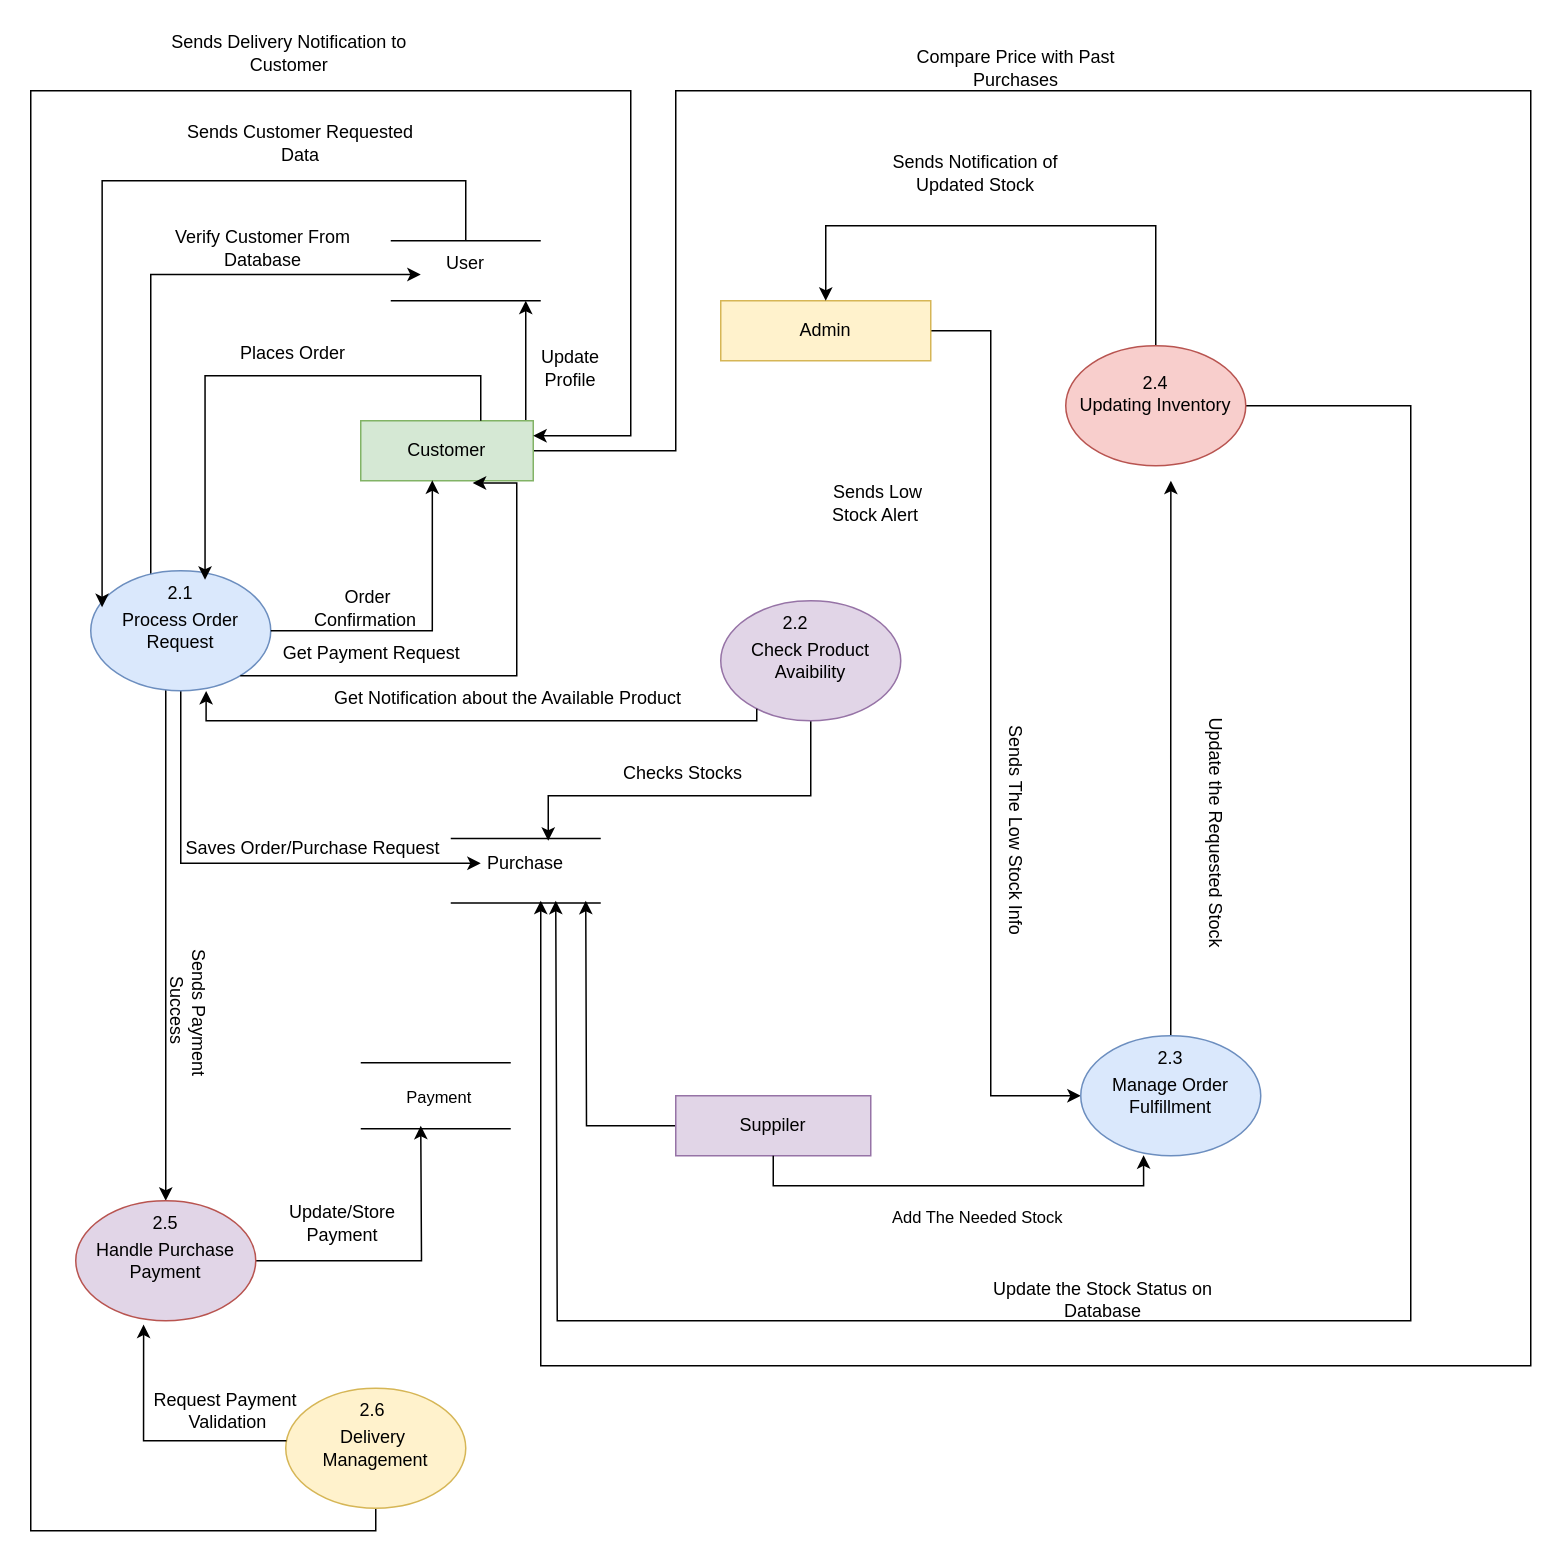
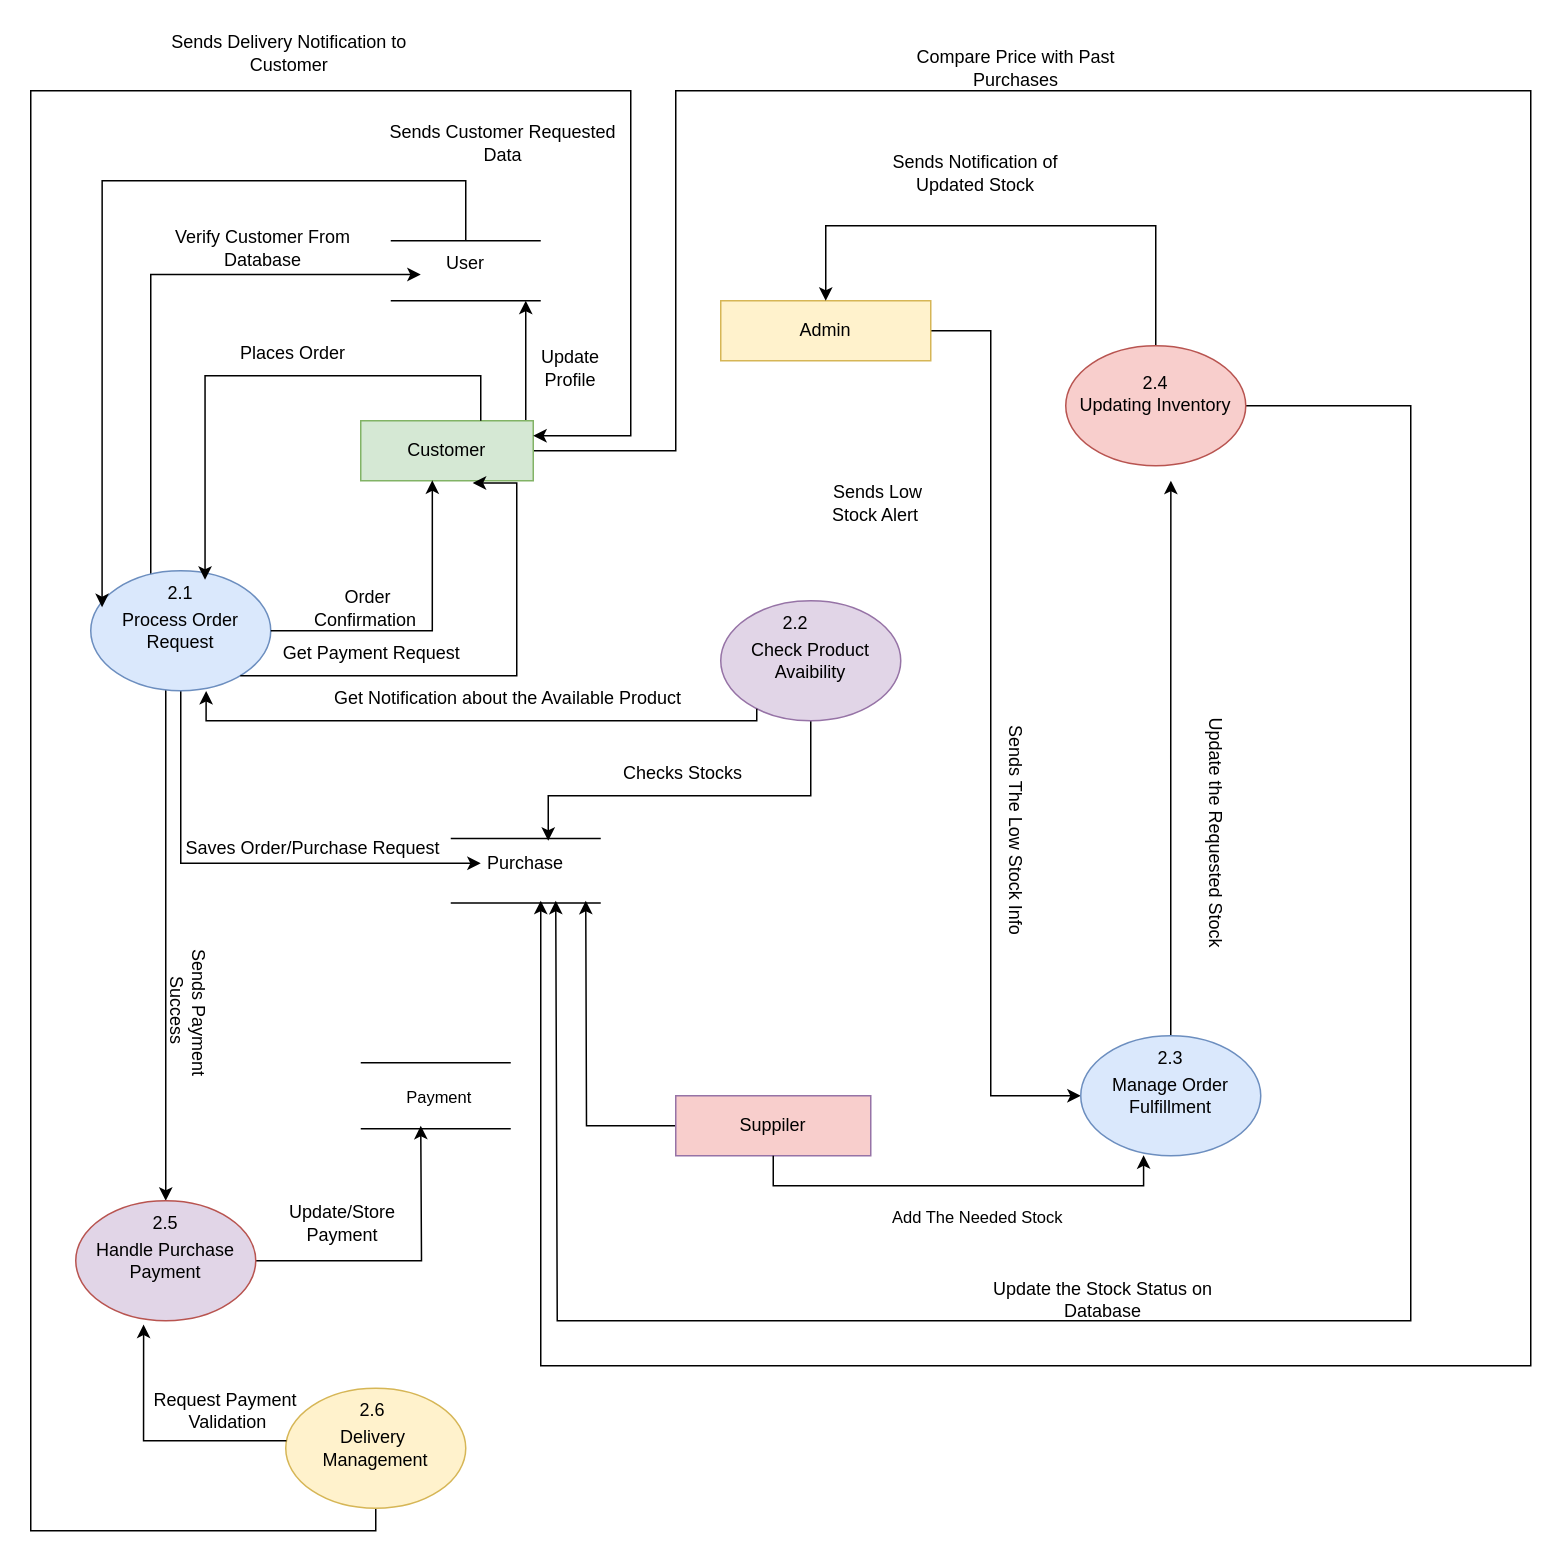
node "Sends Customer Requested Data": moved (301, 143) -> (503, 143)
node "Suppiler": fillcolor #e1d5e7 -> #f8cecc
